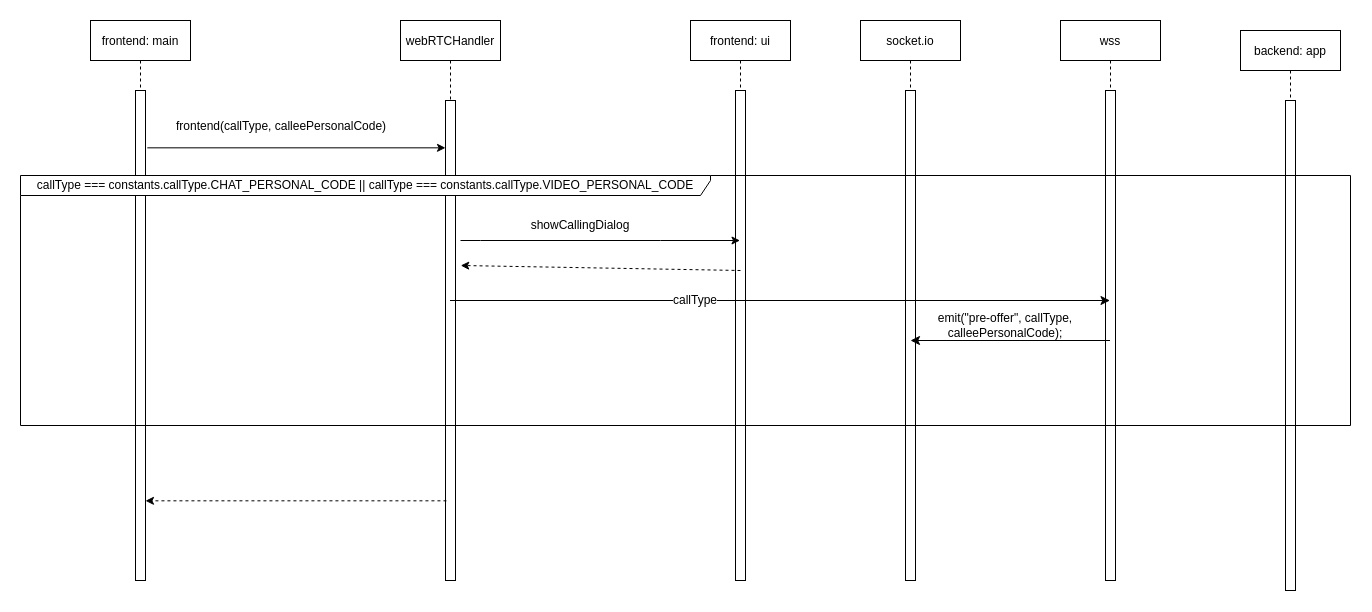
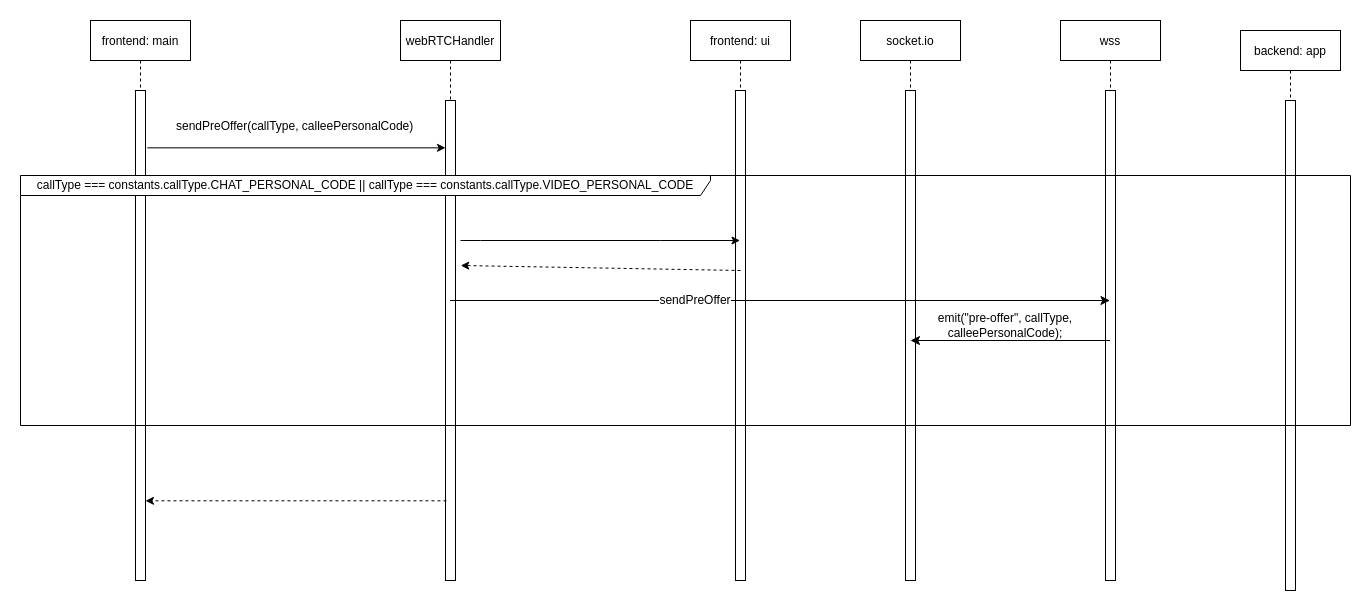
node "frontend(callType, calleePersonalCode)": label "frontend(callType, calleePersonalCode)" -> "sendPreOffer(callType, calleePersonalCode)"
node "showCallingDialog": removed
node "callType": label "callType" -> "sendPreOffer"
